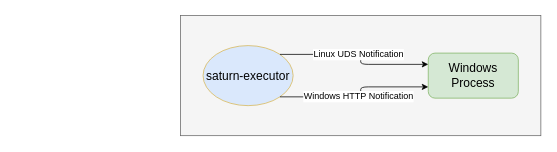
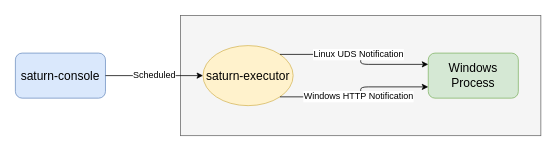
node "saturn-console": added
edge "saturn-console" -> "saturn-executor": added, label "Scheduled"
node "saturn-executor": fillcolor #dae8fc -> #fff2cc
